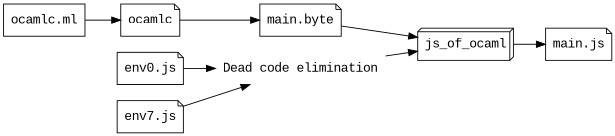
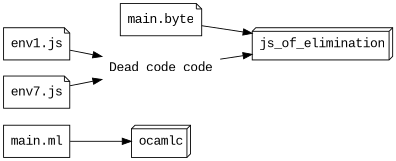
node "ocamlc.ml": label "ocamlc.ml" -> "main.ml"
node "ocamlc": shape note -> box3d
edge "ocamlc" -> "main.byte": removed
node "js_of_ocaml": label "js_of_ocaml" -> "js_of_elimination"
node "main.js": removed
node "env0.js": label "env0.js" -> "env1.js"
node "Dead code elimination": label "Dead code elimination" -> "Dead code code"
